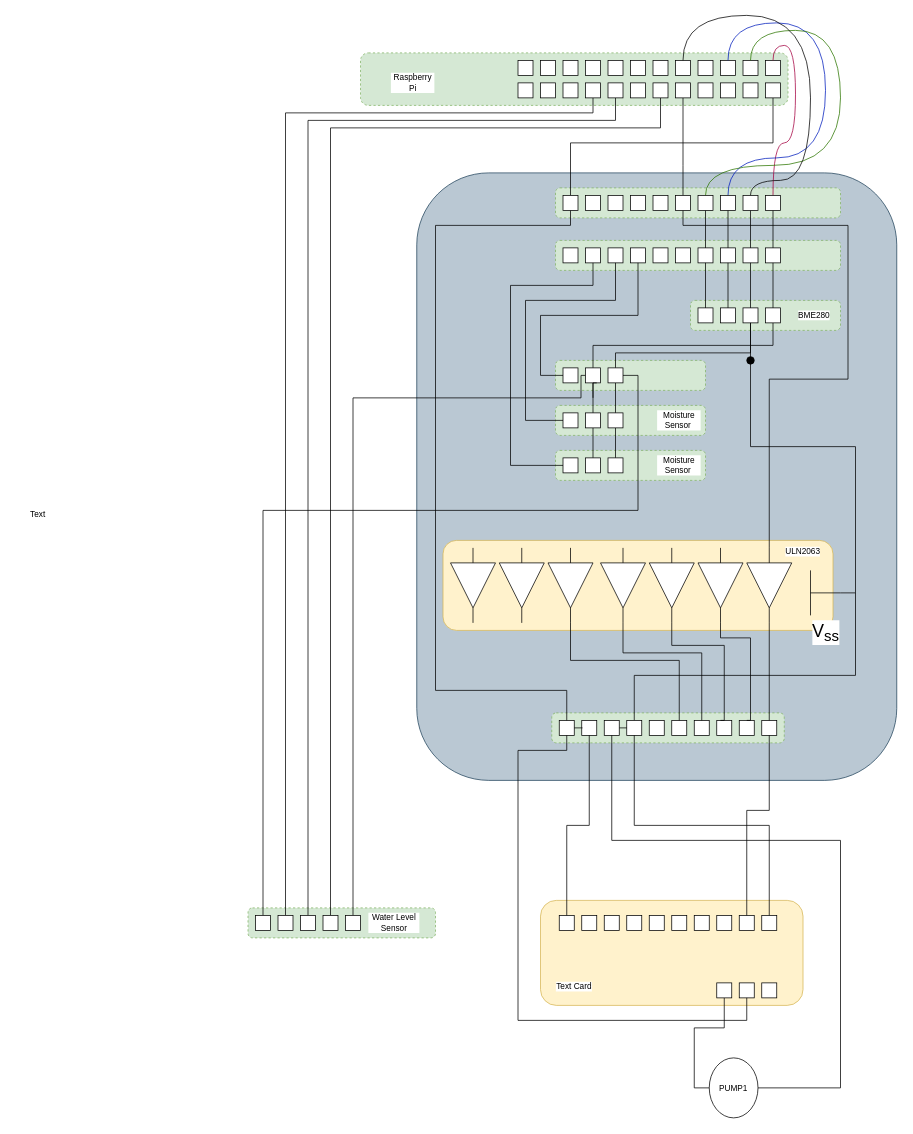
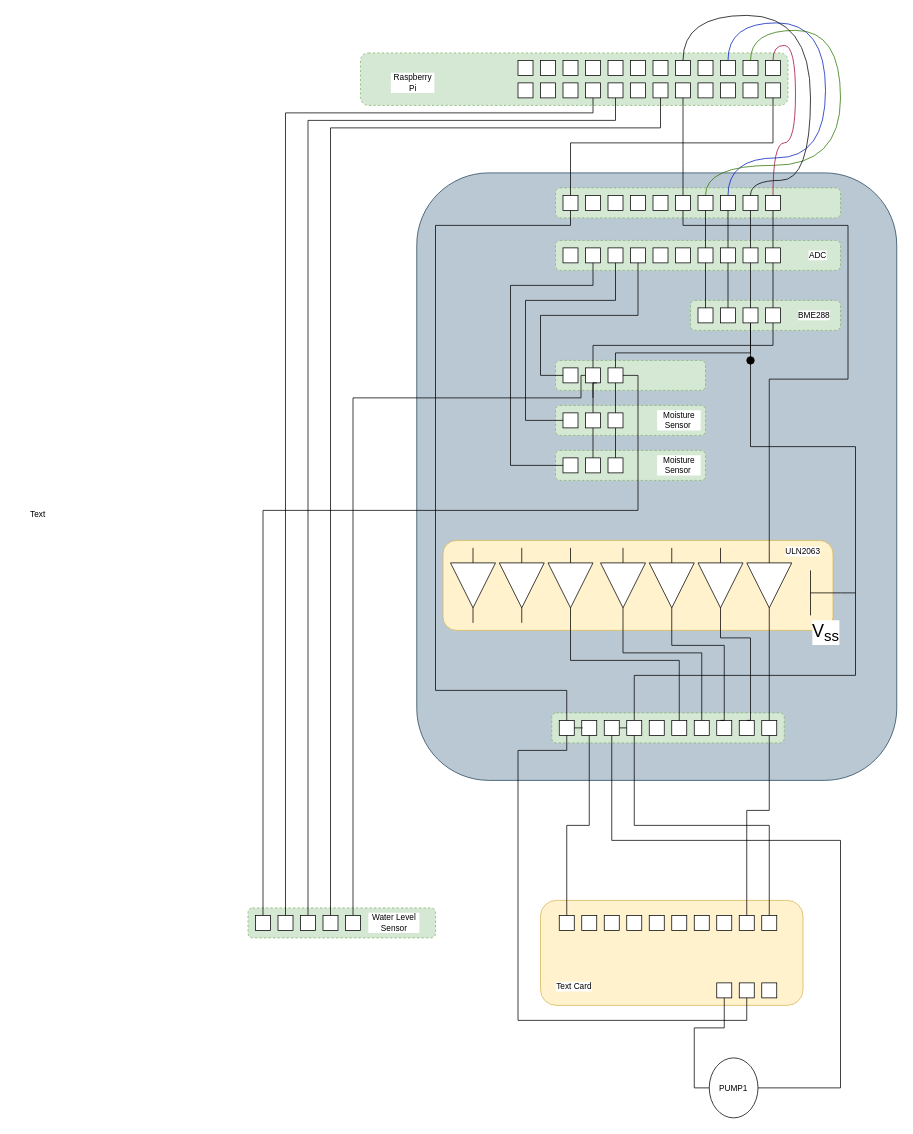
node "ADC": added
node "BME280": label "BME280" -> "BME288"
